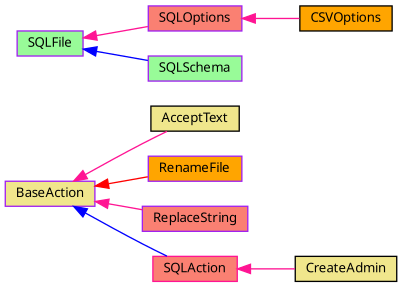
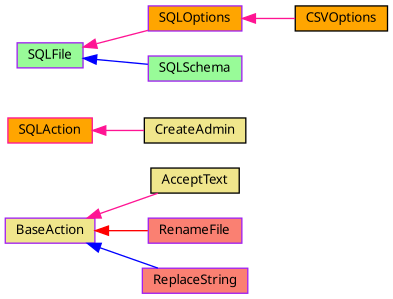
node "SQLOptions": fillcolor salmon -> orange
node "RenameFile": fillcolor orange -> salmon
edge "ReplaceString" -> "BaseAction": color deeppink -> blue
edge "SQLAction" -> "BaseAction": removed
node "SQLAction": fillcolor salmon -> orange
